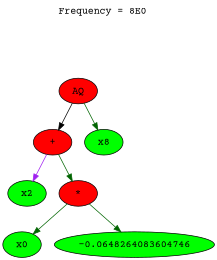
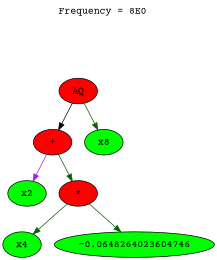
node "x0": label "x0" -> "x4"
node "-0.0648264083604746": label "-0.0648264083604746" -> "-0.0648264023604746"
